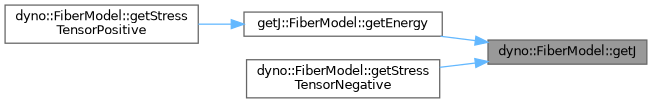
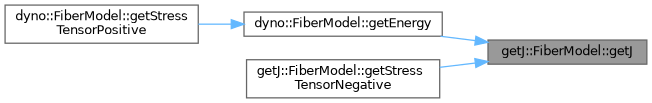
node "getJ::FiberModel::getEnergy": label "getJ::FiberModel::getEnergy" -> "dyno::FiberModel::getEnergy"
node "dyno::FiberModel::getJ": label "dyno::FiberModel::getJ" -> "getJ::FiberModel::getJ"
node "dyno::FiberModel::getStress TensorNegative": label "dyno::FiberModel::getStress TensorNegative" -> "getJ::FiberModel::getStress TensorNegative"
